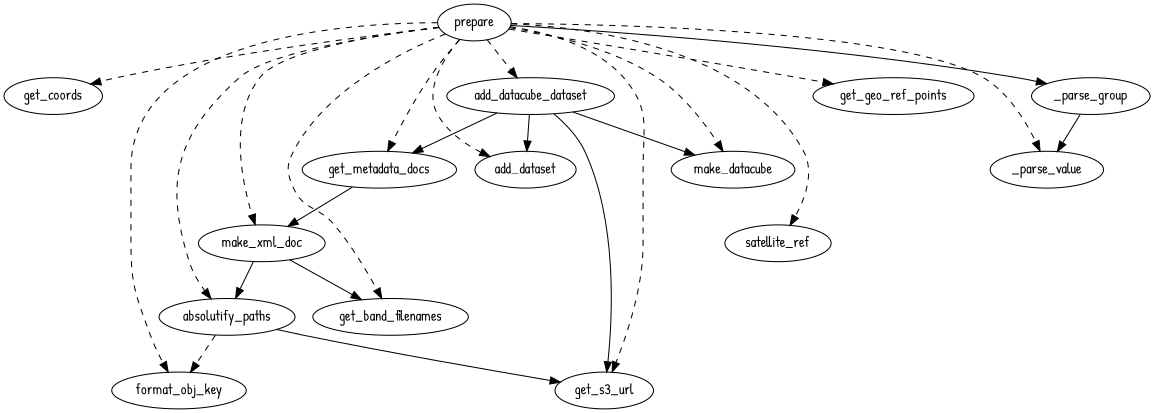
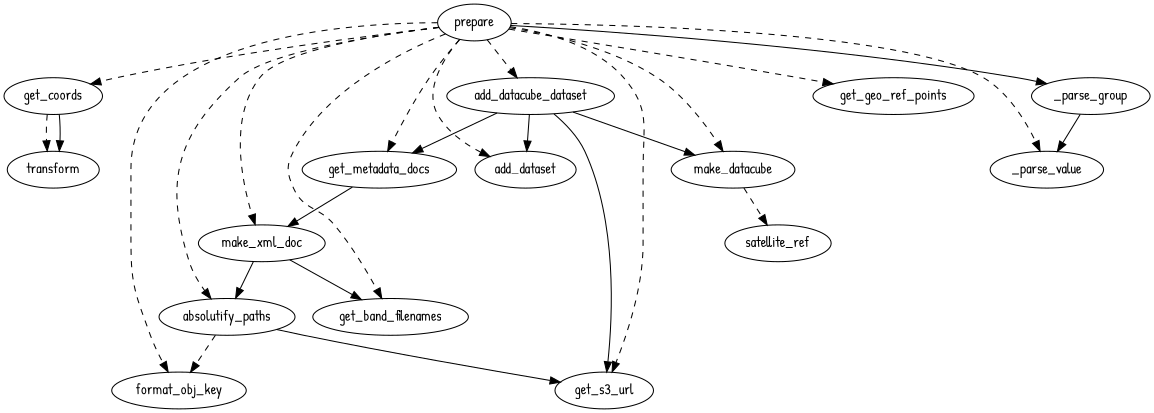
edge "prepare" -> "satellite_ref": now "make_datacube" -> "satellite_ref"
node "transform": added
